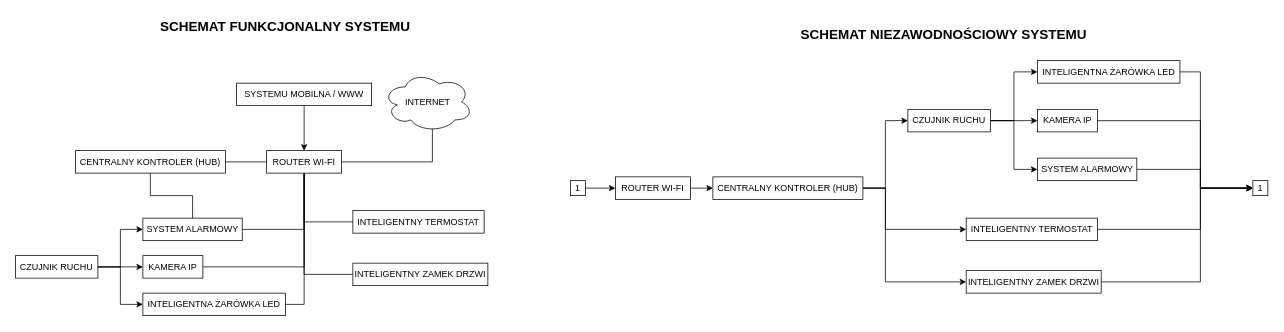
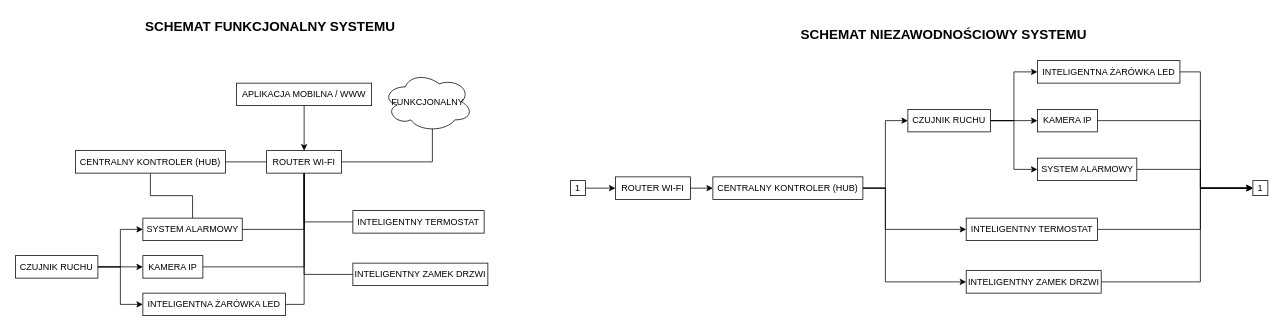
node "SCHEMAT FUNKCJONALNY SYSTEMU": moved (285, 27) -> (270, 27)
node "SYSTEMU MOBILNA / WWW": label "SYSTEMU MOBILNA / WWW" -> "APLIKACJA MOBILNA / WWW"
node "INTERNET": label "INTERNET" -> "FUNKCJONALNY"
